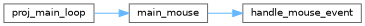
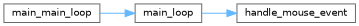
node "proj_main_loop": label "proj_main_loop" -> "main_main_loop"
node "main_mouse": label "main_mouse" -> "main_loop"
